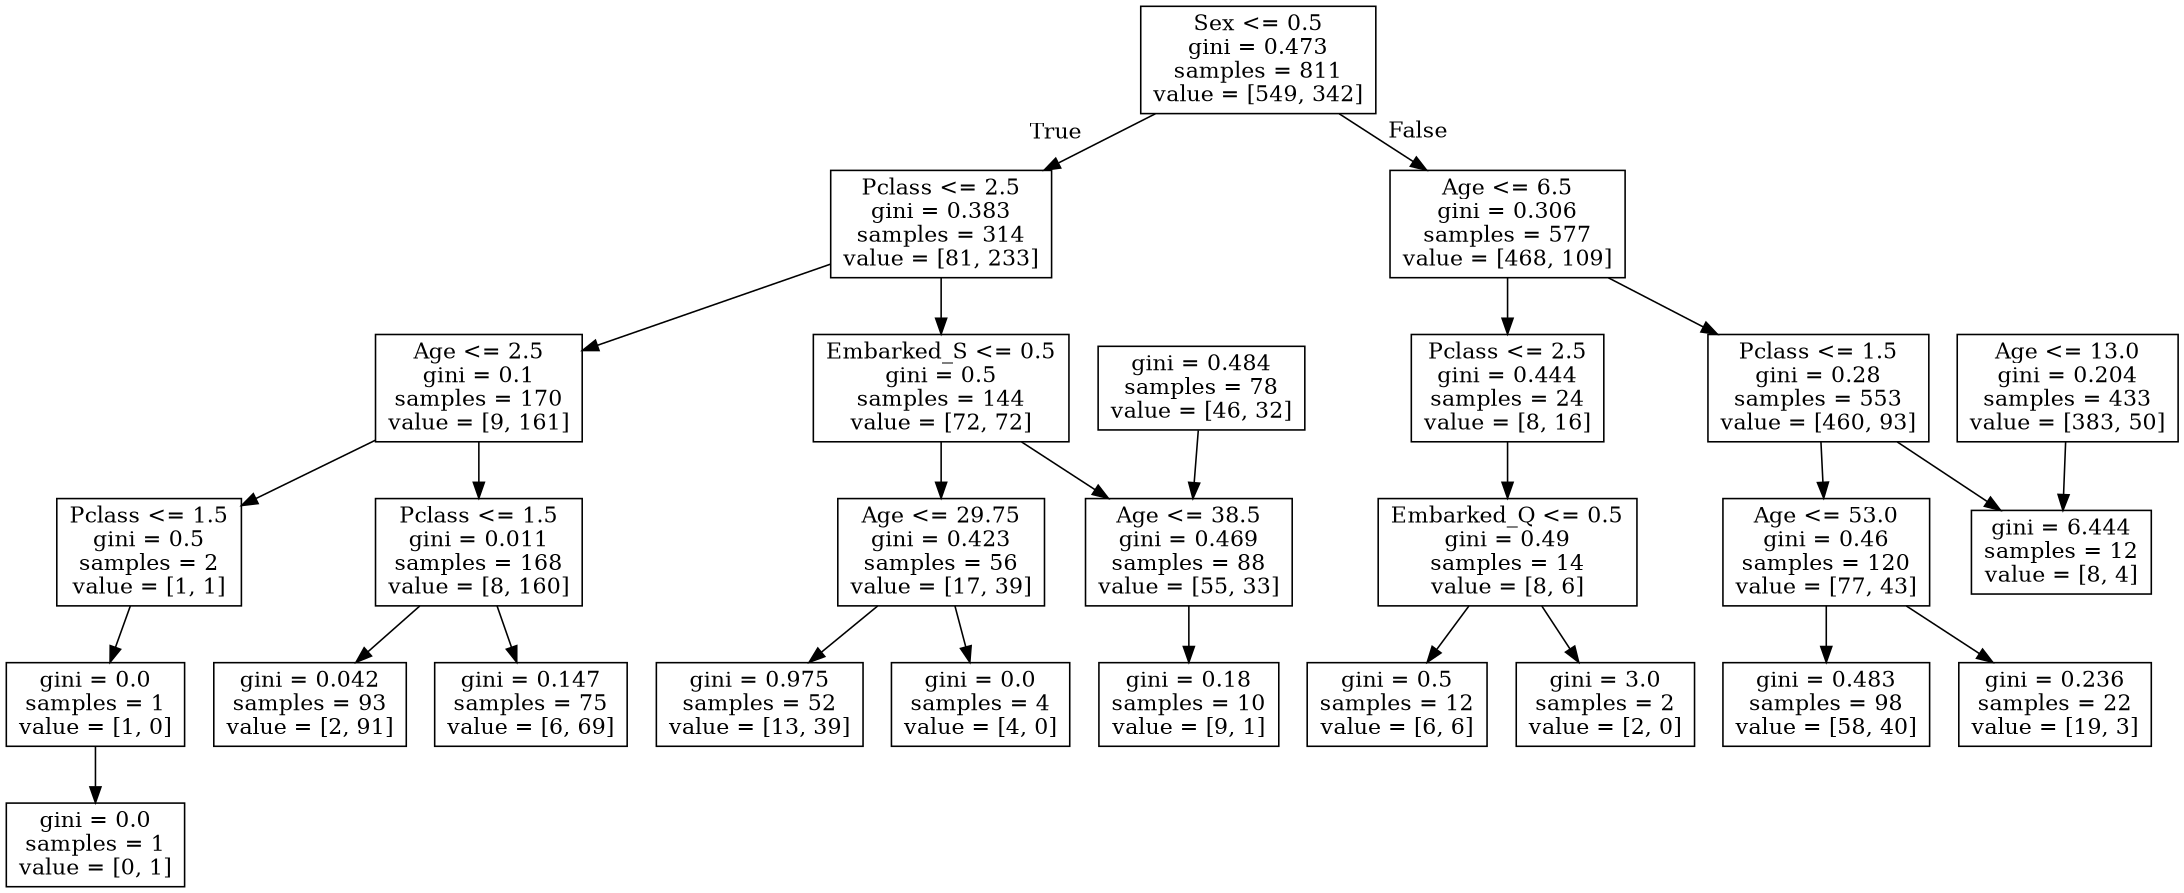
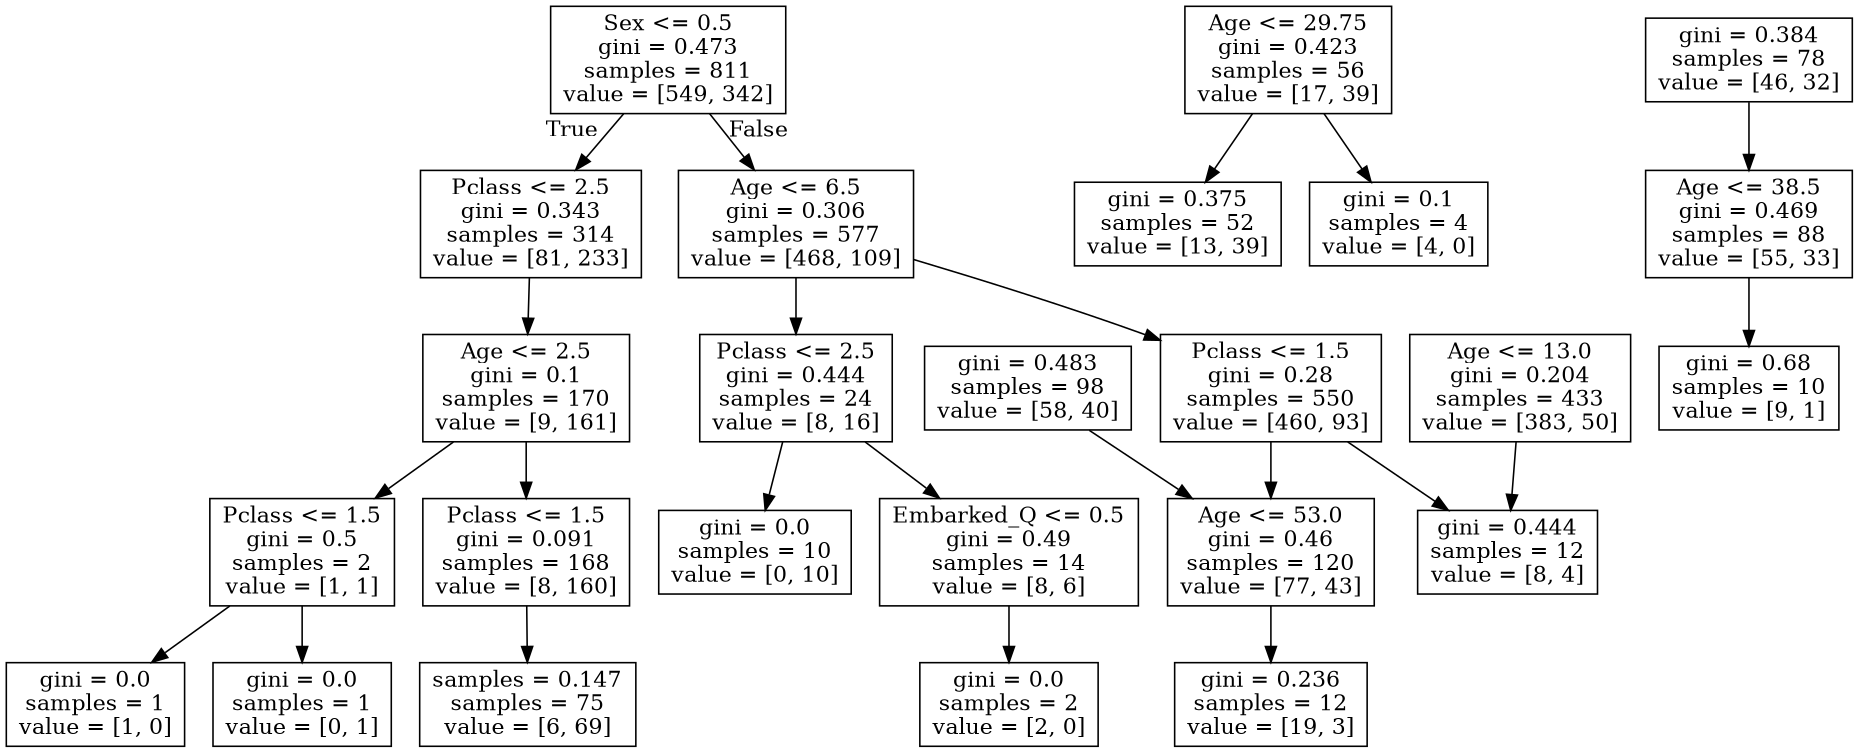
node "Pclass <= 2.5 gini = 0.383 samples = 314 value = [81, 233]": label "Pclass <= 2.5 gini = 0.383 samples = 314 value = [81, 233]" -> "Pclass <= 2.5 gini = 0.343 samples = 314 value = [81, 233]"
node "Embarked_S <= 0.5 gini = 0.5 samples = 144 value = [72, 72]": removed
node "gini = 0.484 samples = 78 value = [46, 32]": label "gini = 0.484 samples = 78 value = [46, 32]" -> "gini = 0.384 samples = 78 value = [46, 32]"
node "Pclass <= 1.5 gini = 0.28 samples = 553 value = [460, 93]": label "Pclass <= 1.5 gini = 0.28 samples = 553 value = [460, 93]" -> "Pclass <= 1.5 gini = 0.28 samples = 550 value = [460, 93]"
node "Pclass <= 1.5 gini = 0.011 samples = 168 value = [8, 160]": label "Pclass <= 1.5 gini = 0.011 samples = 168 value = [8, 160]" -> "Pclass <= 1.5 gini = 0.091 samples = 168 value = [8, 160]"
node "gini = 0.0 samples = 10 value = [0, 10]": added
node "gini = 6.444 samples = 12 value = [8, 4]": label "gini = 6.444 samples = 12 value = [8, 4]" -> "gini = 0.444 samples = 12 value = [8, 4]"
edge "Age <= 53.0 gini = 0.46 samples = 120 value = [77, 43]" -> "gini = 0.483 samples = 98 value = [58, 40]": reversed
node "gini = 0.042 samples = 93 value = [2, 91]": removed
node "gini = 0.147 samples = 75 value = [6, 69]": label "gini = 0.147 samples = 75 value = [6, 69]" -> "samples = 0.147 samples = 75 value = [6, 69]"
node "gini = 0.975 samples = 52 value = [13, 39]": label "gini = 0.975 samples = 52 value = [13, 39]" -> "gini = 0.375 samples = 52 value = [13, 39]"
node "gini = 0.0 samples = 4 value = [4, 0]": label "gini = 0.0 samples = 4 value = [4, 0]" -> "gini = 0.1 samples = 4 value = [4, 0]"
node "gini = 0.18 samples = 10 value = [9, 1]": label "gini = 0.18 samples = 10 value = [9, 1]" -> "gini = 0.68 samples = 10 value = [9, 1]"
node "gini = 0.5 samples = 12 value = [6, 6]": removed
node "gini = 3.0 samples = 2 value = [2, 0]": label "gini = 3.0 samples = 2 value = [2, 0]" -> "gini = 0.0 samples = 2 value = [2, 0]"
node "gini = 0.236 samples = 22 value = [19, 3]": label "gini = 0.236 samples = 22 value = [19, 3]" -> "gini = 0.236 samples = 12 value = [19, 3]"
edge "gini = 0.0 samples = 1 value = [1, 0]" -> "gini = 0.0 samples = 1 value = [0, 1]": now "Pclass <= 1.5 gini = 0.5 samples = 2 value = [1, 1]" -> "gini = 0.0 samples = 1 value = [0, 1]"
